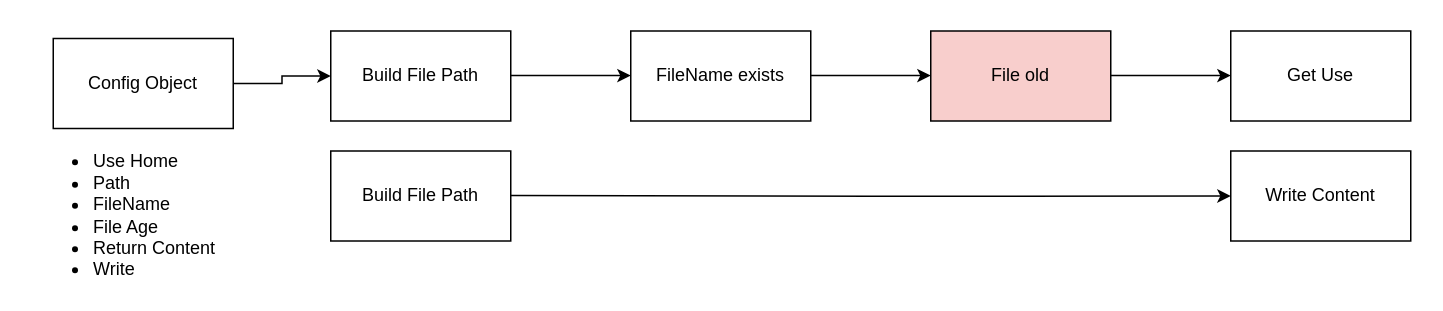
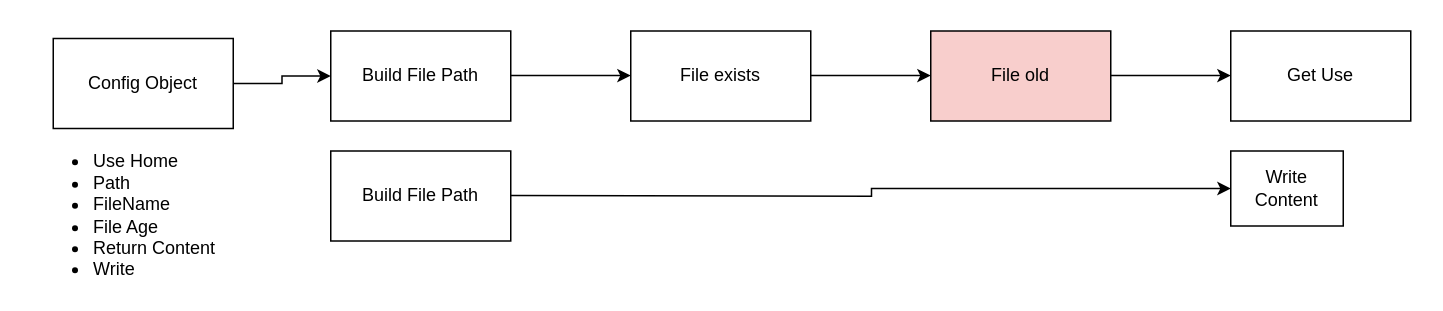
node "FileName exists": label "FileName exists" -> "File exists"
node "Write Content": size 180x90 -> 113x75
